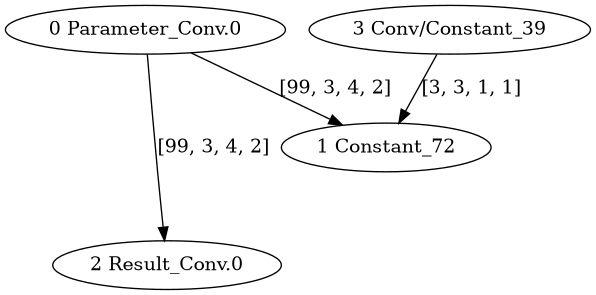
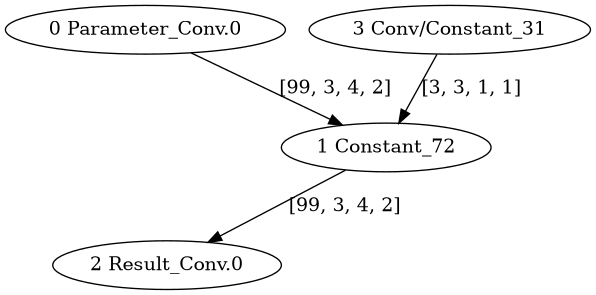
node "3 Conv/Constant_39": label "3 Conv/Constant_39" -> "3 Conv/Constant_31"
edge "0 Parameter_Conv.0" -> "2 Result_Conv.0": now "1 Constant_72" -> "2 Result_Conv.0"
